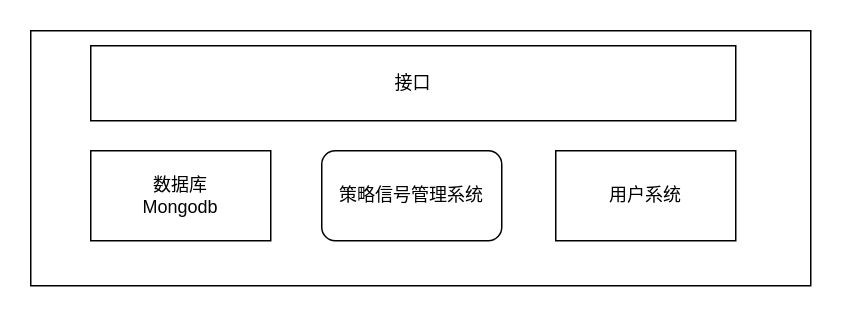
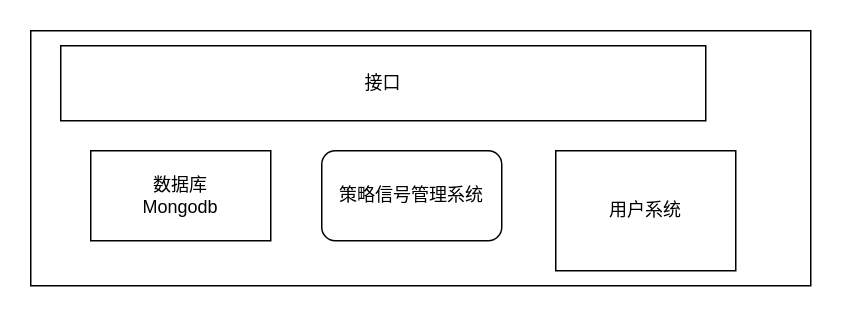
node "接口": moved (413, 83) -> (383, 83)
node "用户系统": size 180x90 -> 180x120
